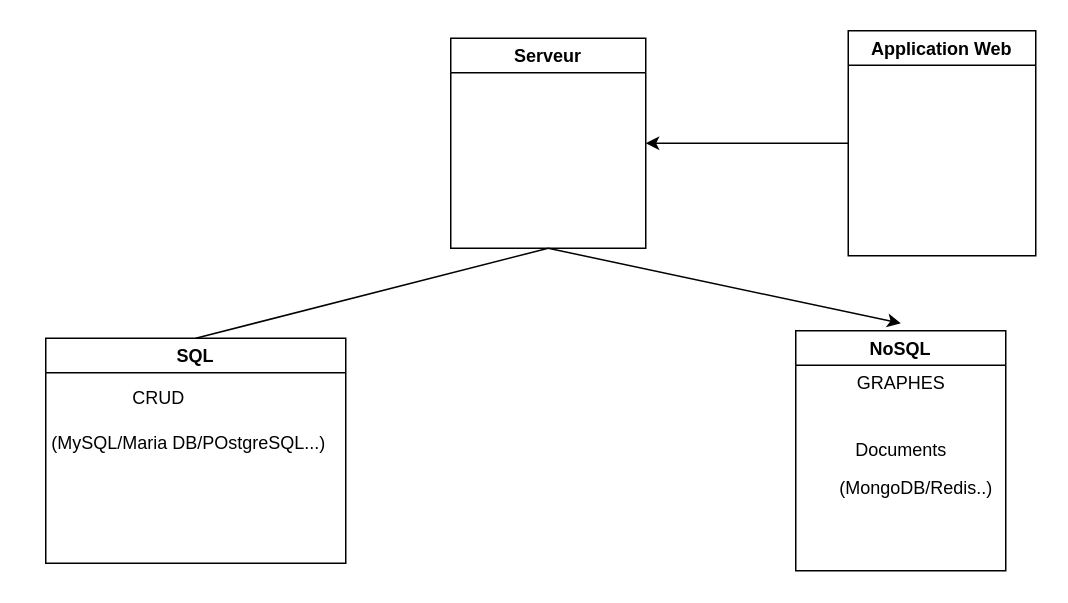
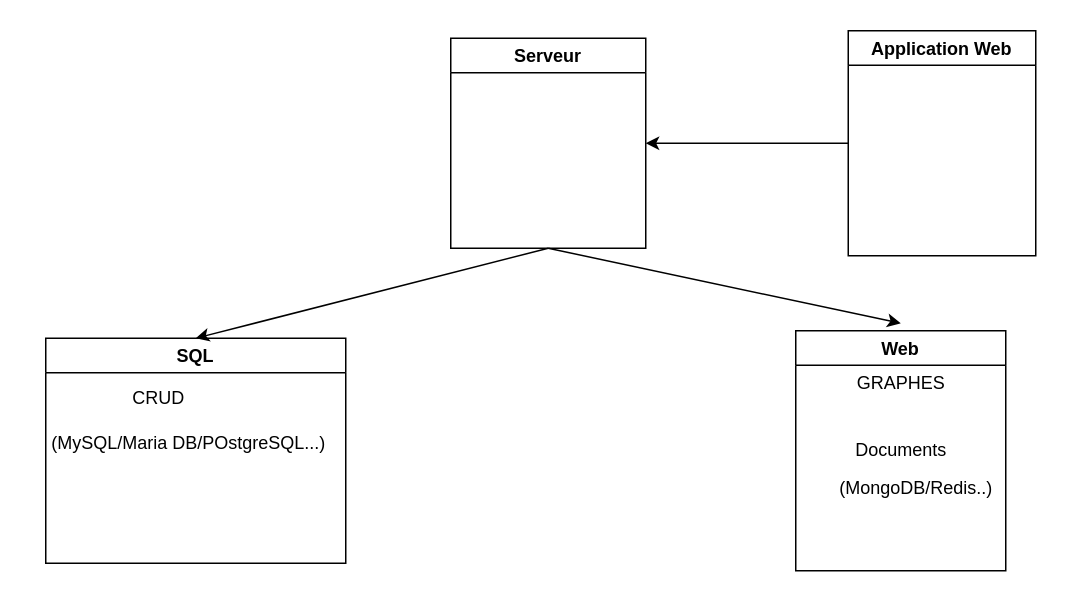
edge "Serveur" -- "SQL": arrowhead none -> classic
node "NoSQL": label "NoSQL" -> "Web"
